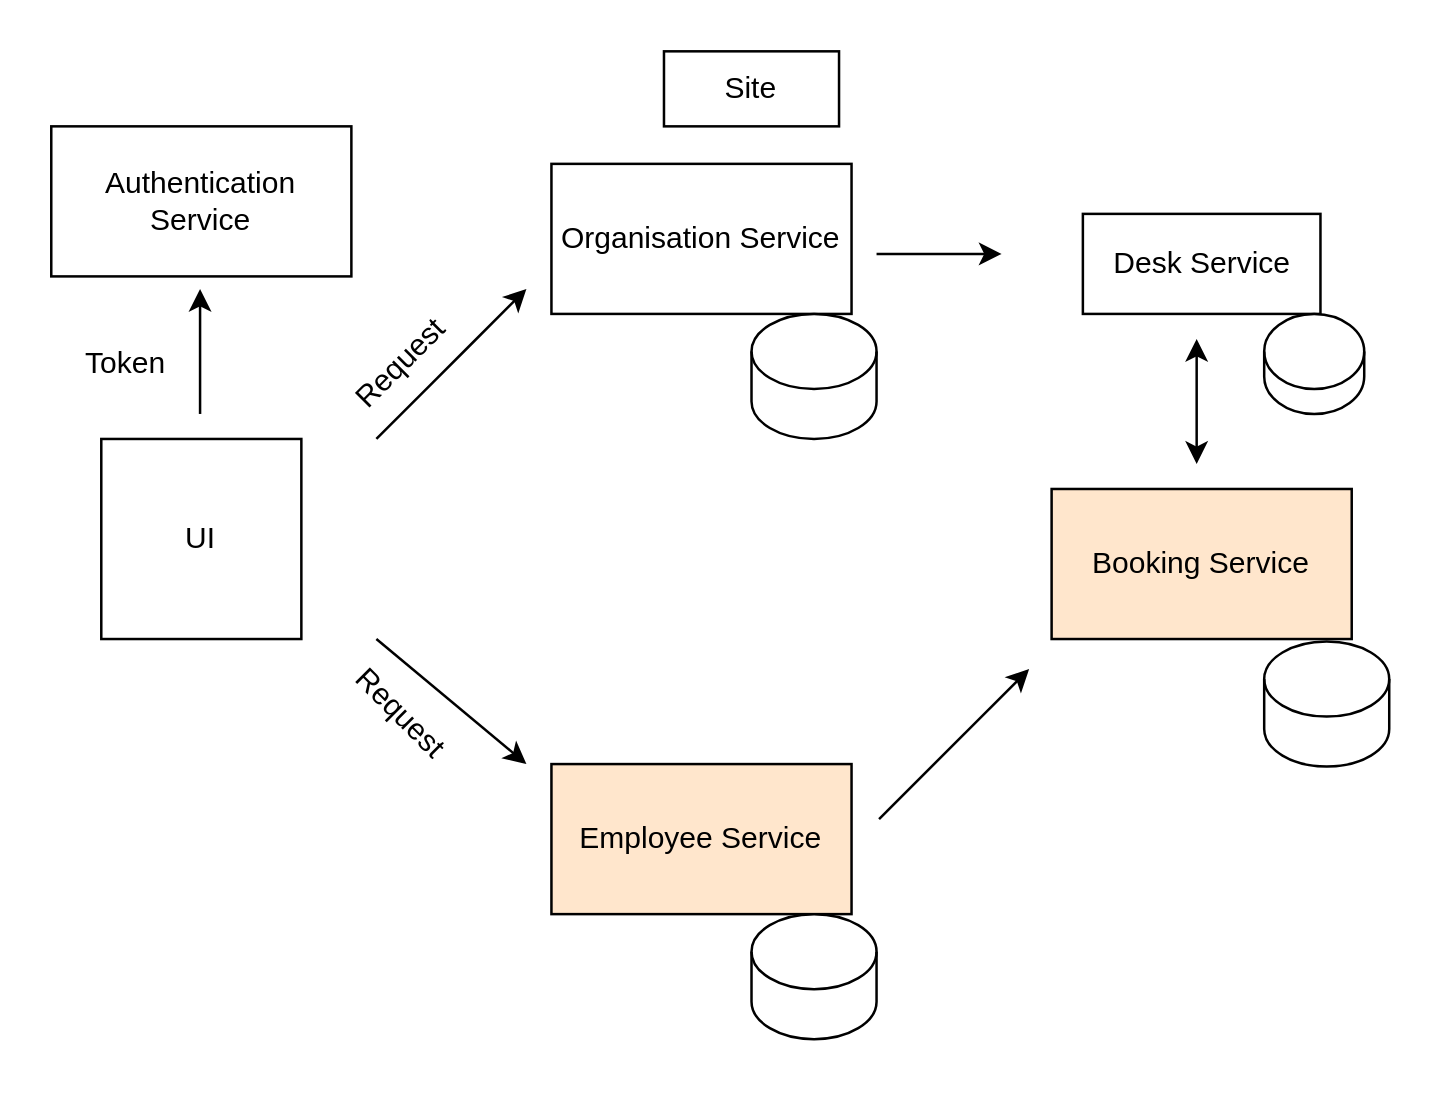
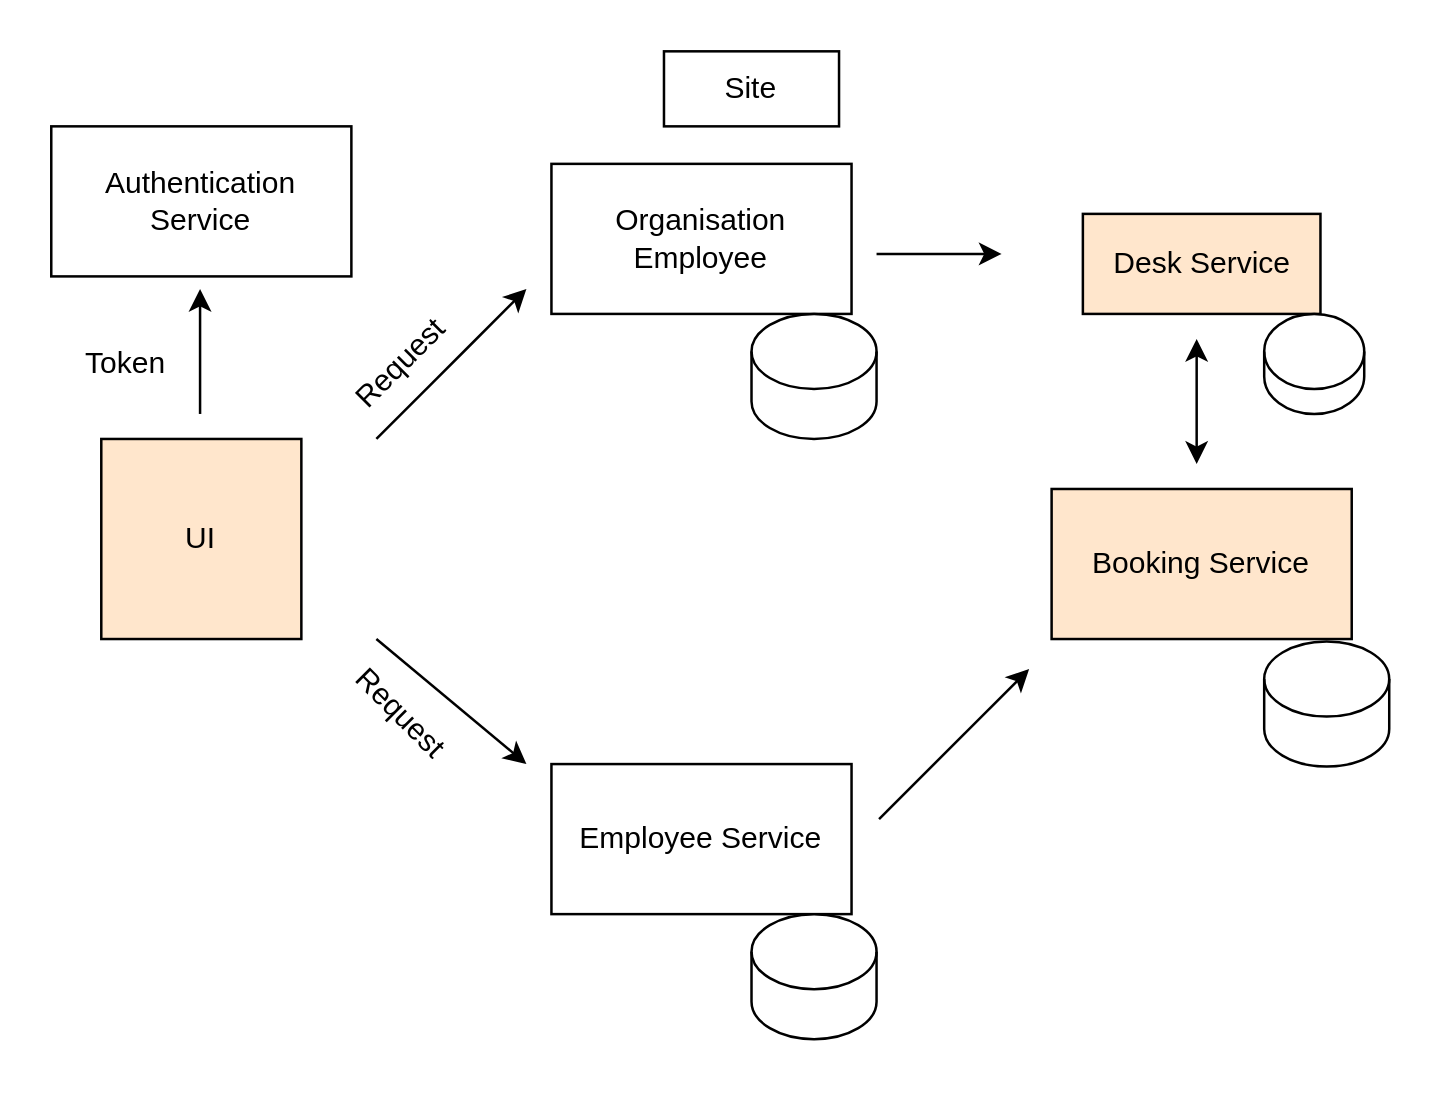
node "Organisation Service": label "Organisation Service" -> "Organisation Employee"
node "Desk Service": fillcolor #ffffff -> #ffe6cc
node "UI": fillcolor #ffffff -> #ffe6cc
node "Employee Service": fillcolor #ffe6cc -> #ffffff
